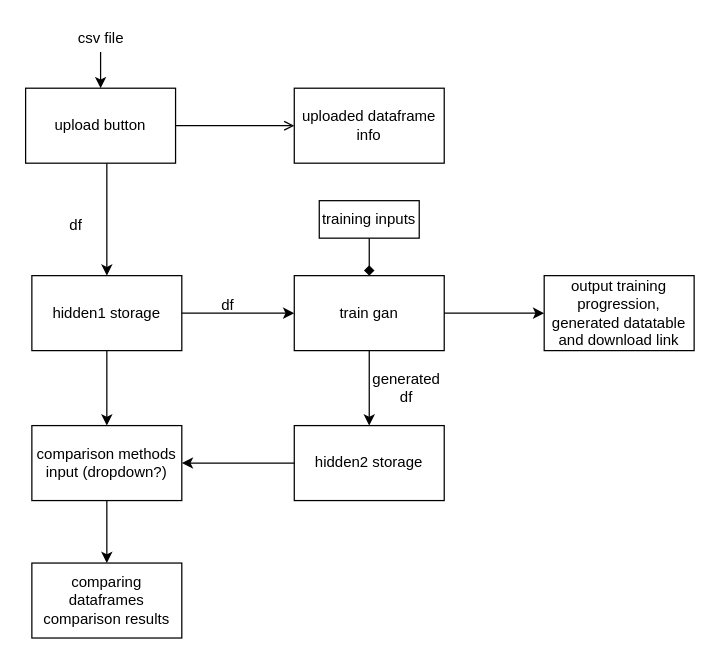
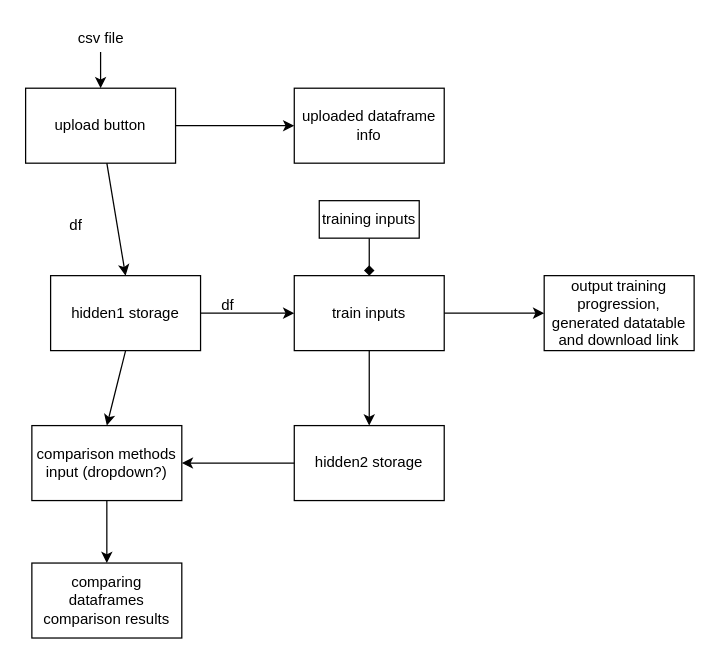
edge "upload button" -> "uploaded dataframe info": arrowhead open -> classic
node "hidden1 storage": moved (107, 313) -> (126, 313)
node "train gan": label "train gan" -> "train inputs"
node "generated df": removed
